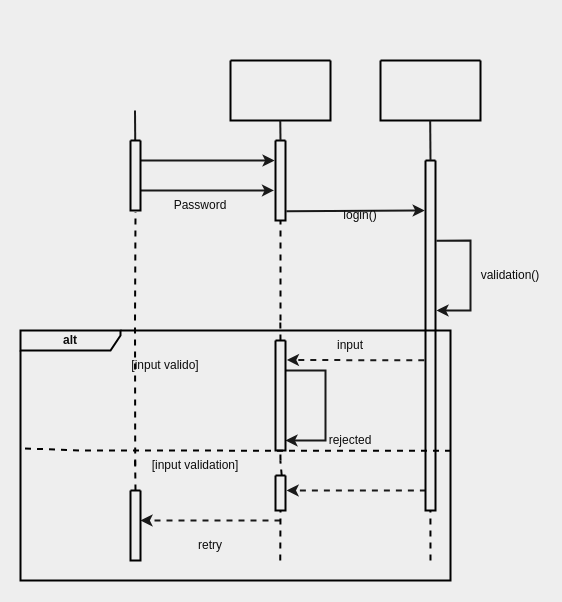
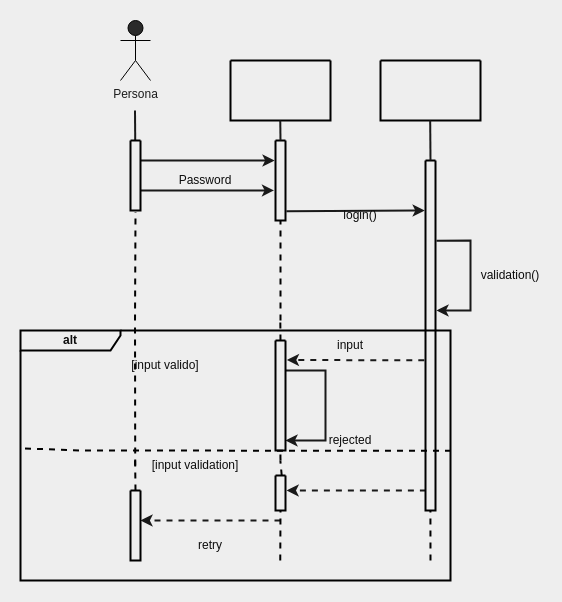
node "Persona": added
node "Password": moved (201, 206) -> (206, 181)
